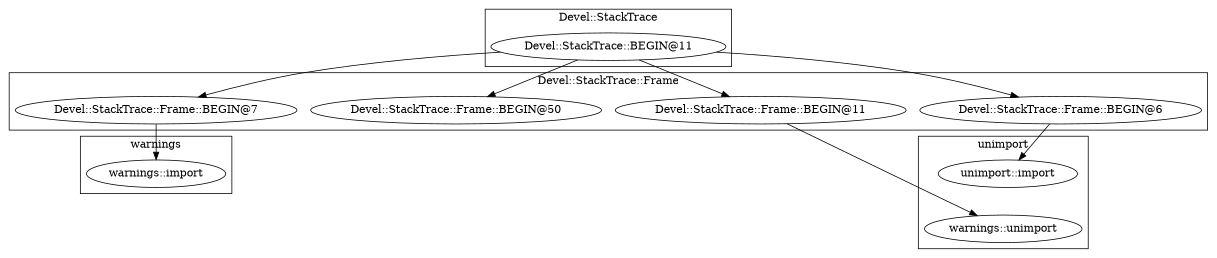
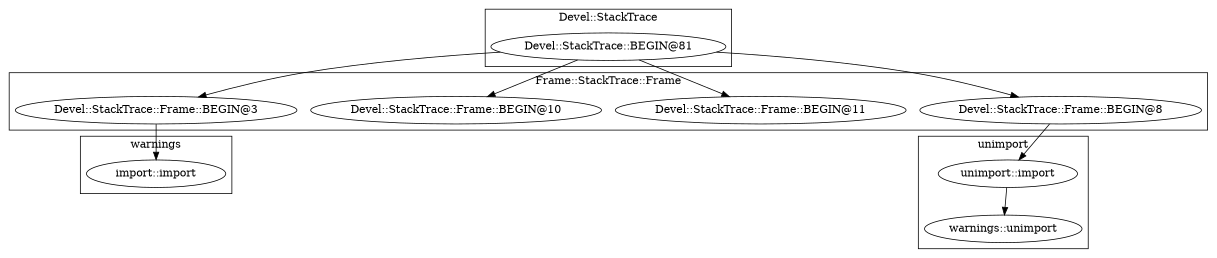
node "Devel::StackTrace::BEGIN@11": label "Devel::StackTrace::BEGIN@11" -> "Devel::StackTrace::BEGIN@81"
cluster "Devel::StackTrace::Frame": label "Devel::StackTrace::Frame" -> "Frame::StackTrace::Frame"
node "Devel::StackTrace::Frame::BEGIN@7": label "Devel::StackTrace::Frame::BEGIN@7" -> "Devel::StackTrace::Frame::BEGIN@3"
node "Devel::StackTrace::Frame::BEGIN@50": label "Devel::StackTrace::Frame::BEGIN@50" -> "Devel::StackTrace::Frame::BEGIN@10"
node "Devel::StackTrace::Frame::BEGIN@6": label "Devel::StackTrace::Frame::BEGIN@6" -> "Devel::StackTrace::Frame::BEGIN@8"
edge "Devel::StackTrace::Frame::BEGIN@11" -> "warnings::unimport": now "unimport::import" -> "warnings::unimport"
node "warnings::import": label "warnings::import" -> "import::import"
